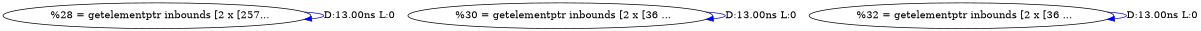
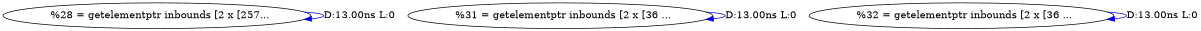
node "%31 = getelementptr inbounds [2 x [36 ...": added
node "%30 = getelementptr inbounds [2 x [36 ...": removed
